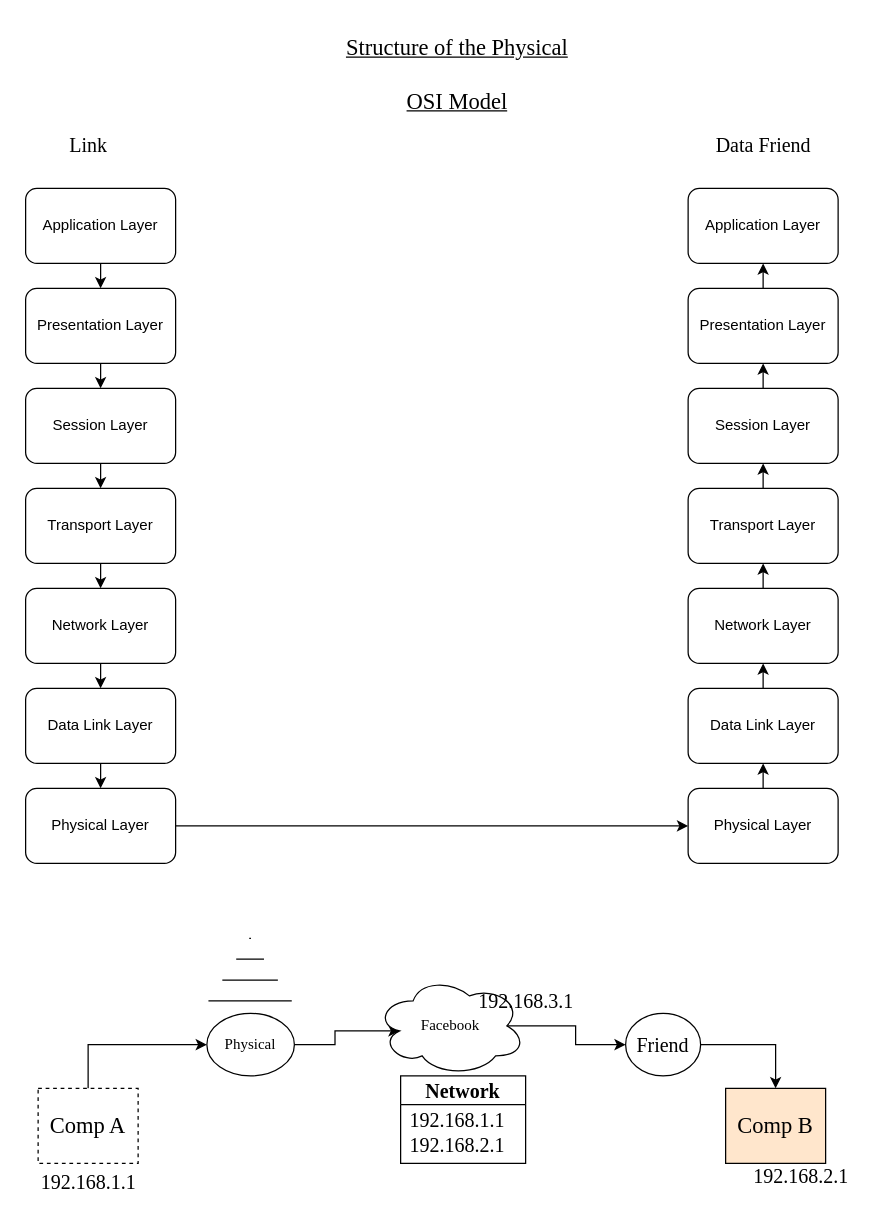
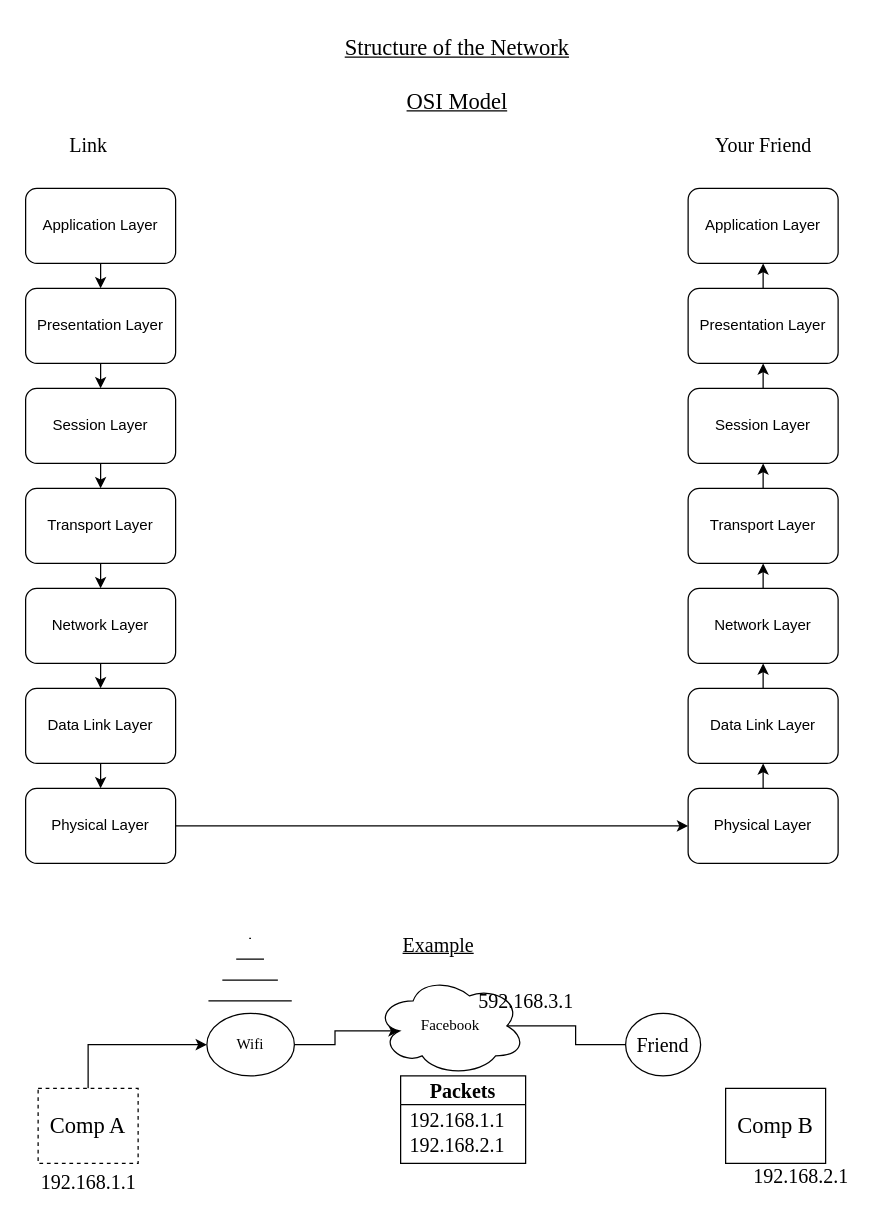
node "Structure of the Physical OSI Model": label "Structure of the Physical OSI Model" -> "Structure of the Network OSI Model"
node "Data Friend": label "Data Friend" -> "Your Friend"
node "Example": added
node "192.168.3.1": label "192.168.3.1" -> "592.168.3.1"
node "Physical": label "Physical" -> "Wifi"
edge "Facebook" -> "Friend": arrowhead classic -> none
edge "Friend" -> "Comp B": removed
node "Network": label "Network" -> "Packets"
node "Comp B": fillcolor #ffe6cc -> #ffffff
